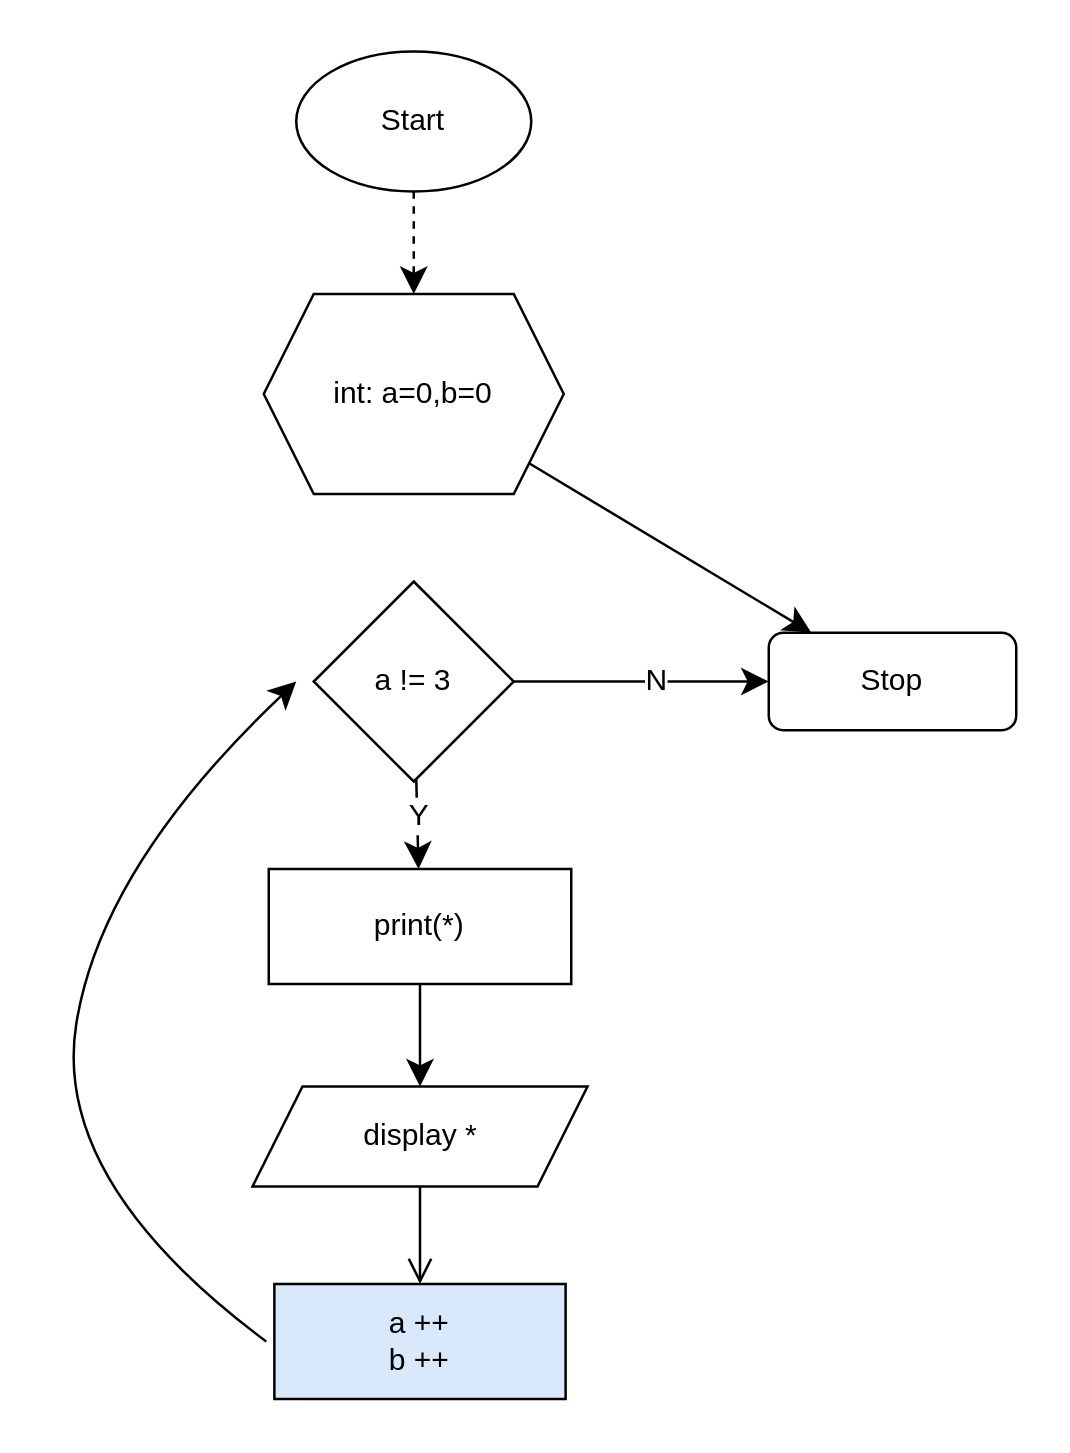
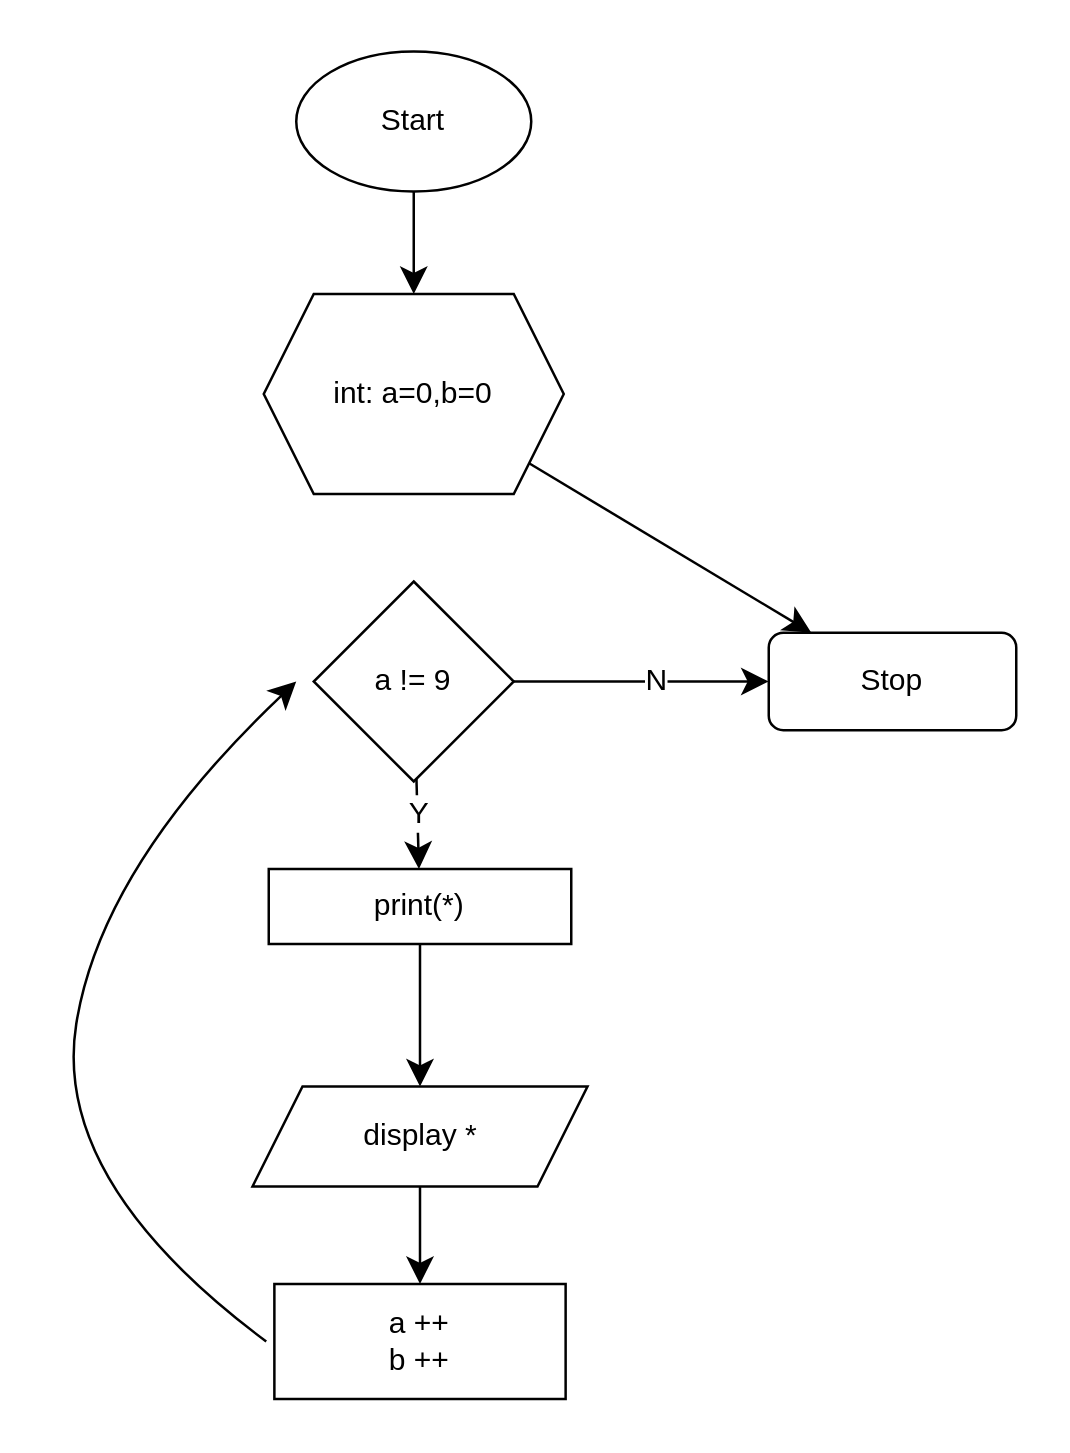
edge "Start" -> "int: a=0,b=0": style dashed -> solid
node "a != 3": label "a != 3" -> "a != 9"
node "print(*)": size 303x115 -> 303x75
edge "display *" -> "a ++ b ++": arrowhead open -> classic
node "a ++ b ++": fillcolor #dae8fc -> #ffffff
